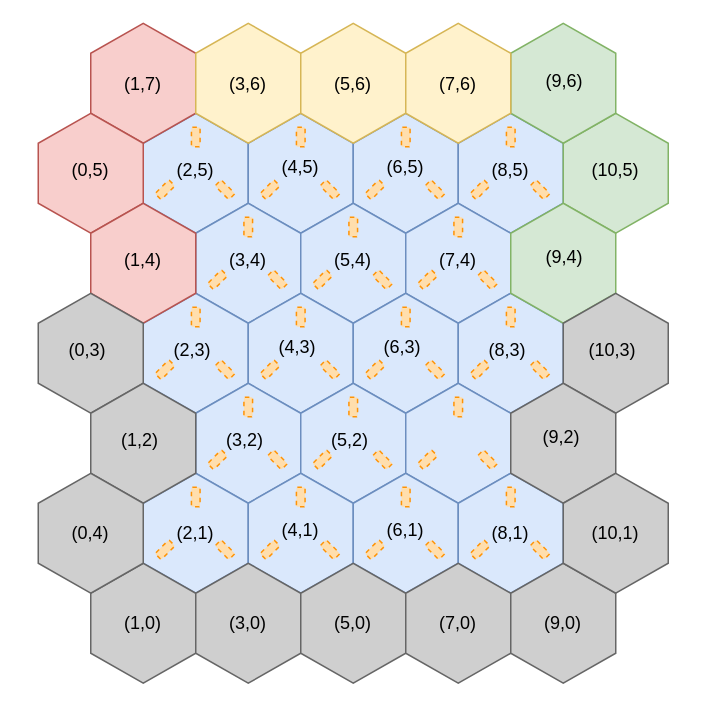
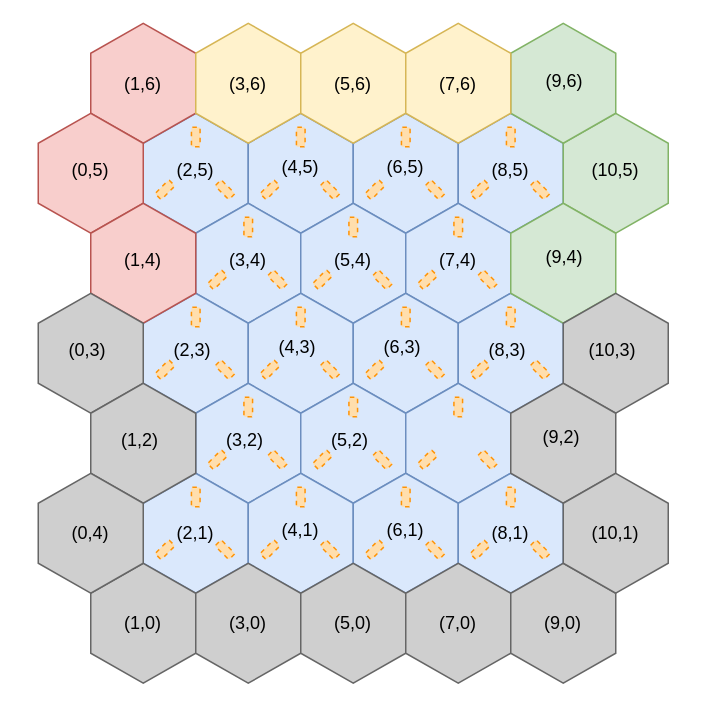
node "(1,7)": label "(1,7)" -> "(1,6)"
